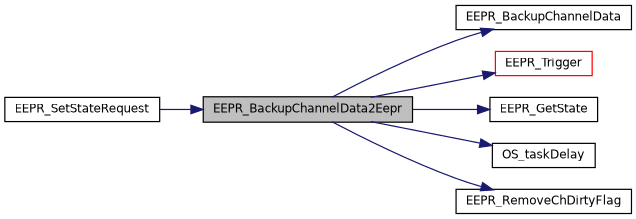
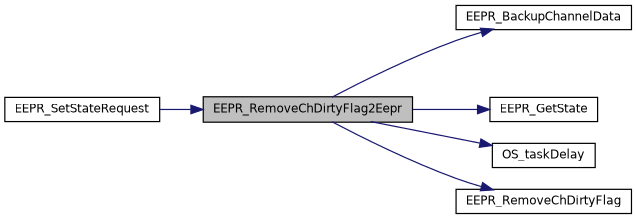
node "EEPR_Trigger": removed
node "EEPR_BackupChannelData2Eepr": label "EEPR_BackupChannelData2Eepr" -> "EEPR_RemoveChDirtyFlag2Eepr"
